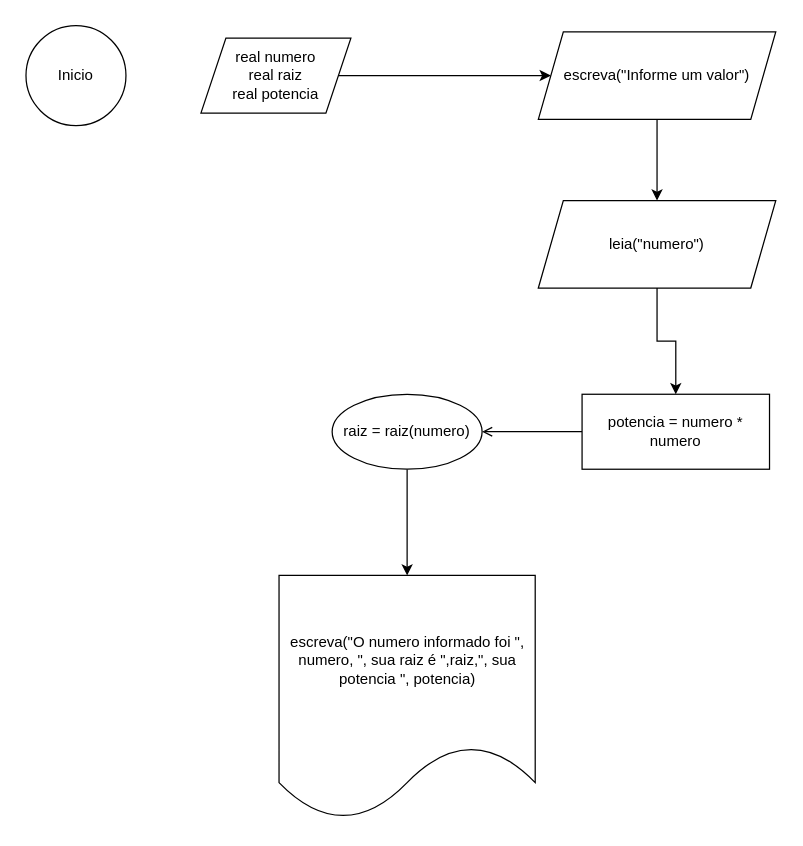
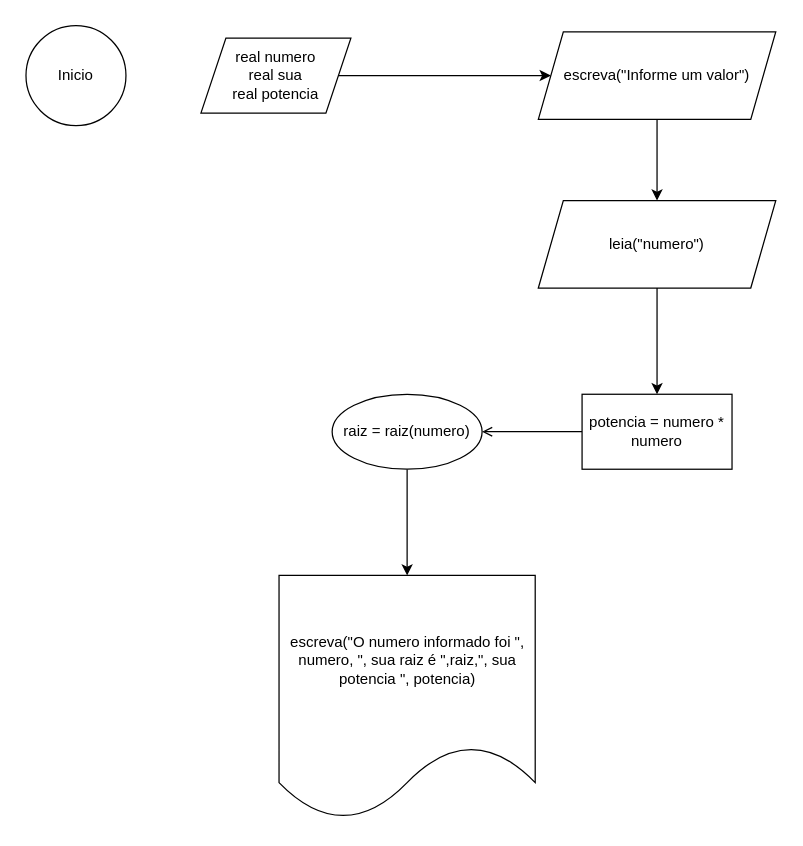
node "real numero real raiz real potencia": label "real numero real raiz real potencia" -> "real numero real sua real potencia"
node "potencia = numero * numero": size 188x75 -> 150x75
